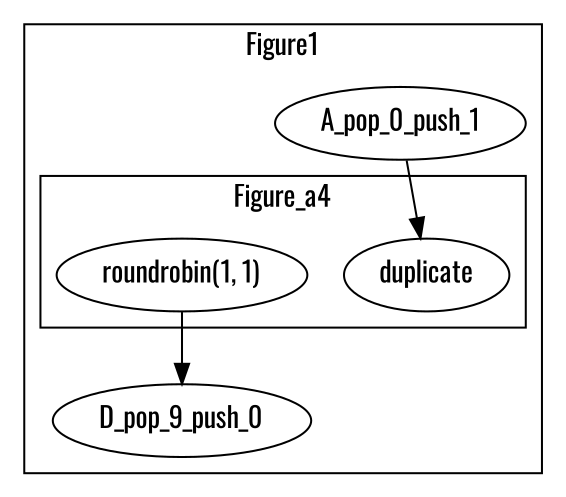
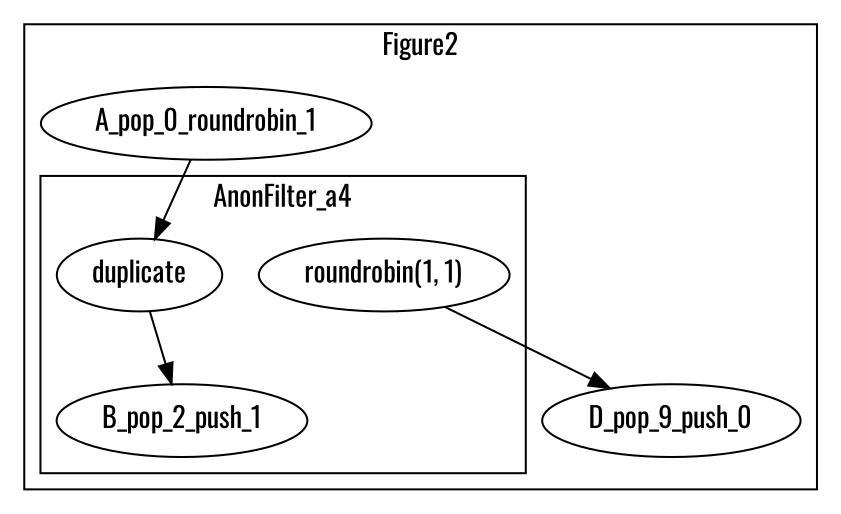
cluster "Figure1": label "Figure1" -> "Figure2"
node "A_pop_0_push_1": label "A_pop_0_push_1" -> "A_pop_0_roundrobin_1"
cluster "Figure_a4": label "Figure_a4" -> "AnonFilter_a4"
node "B_pop_2_push_1": added
